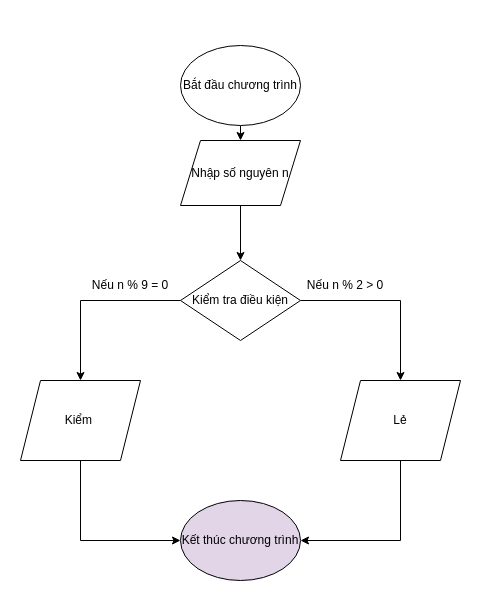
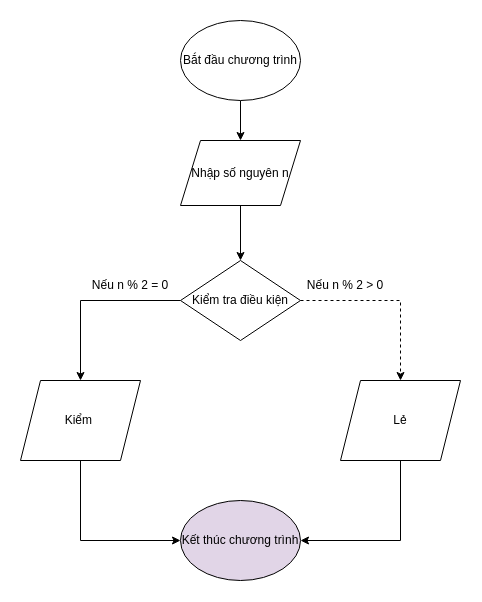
node "Bắt đầu chương trình": moved (241, 86) -> (241, 61)
node "Nếu n % 9 = 0": label "Nếu n % 9 = 0" -> "Nếu n % 2 = 0"
edge "Kiểm tra điều kiện" -> "Lẻ": style solid -> dashed
